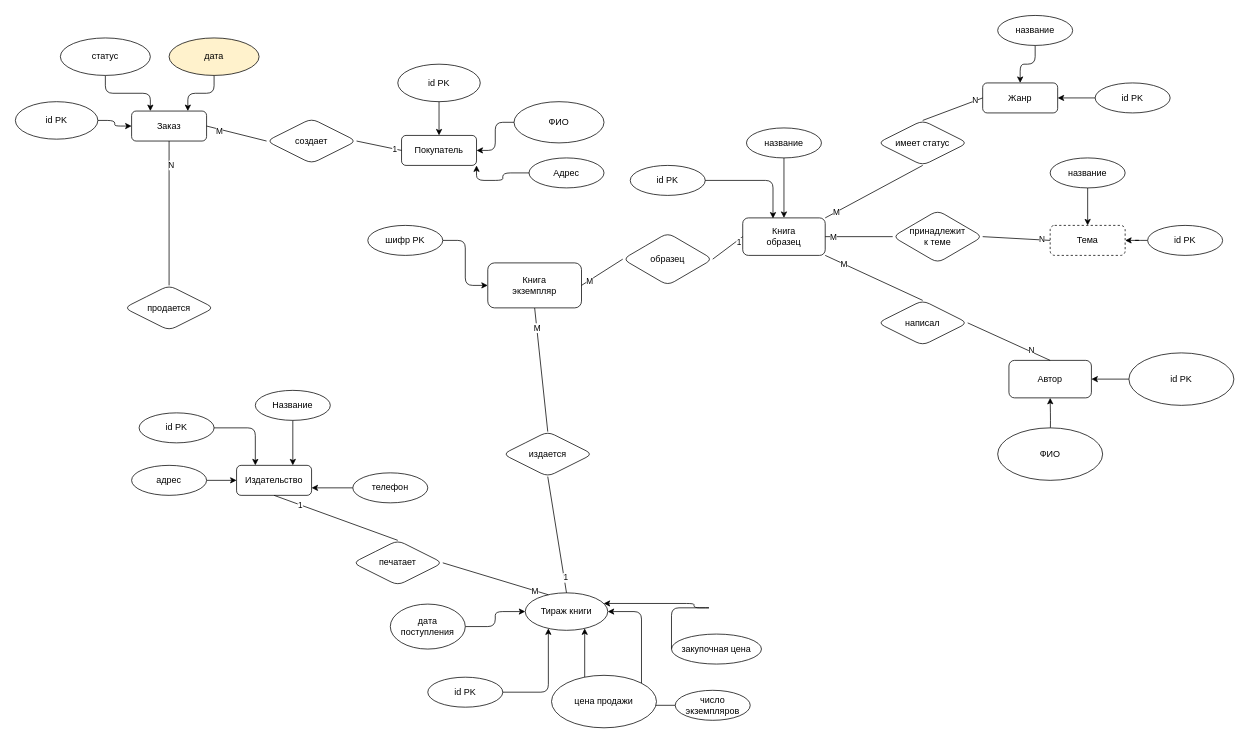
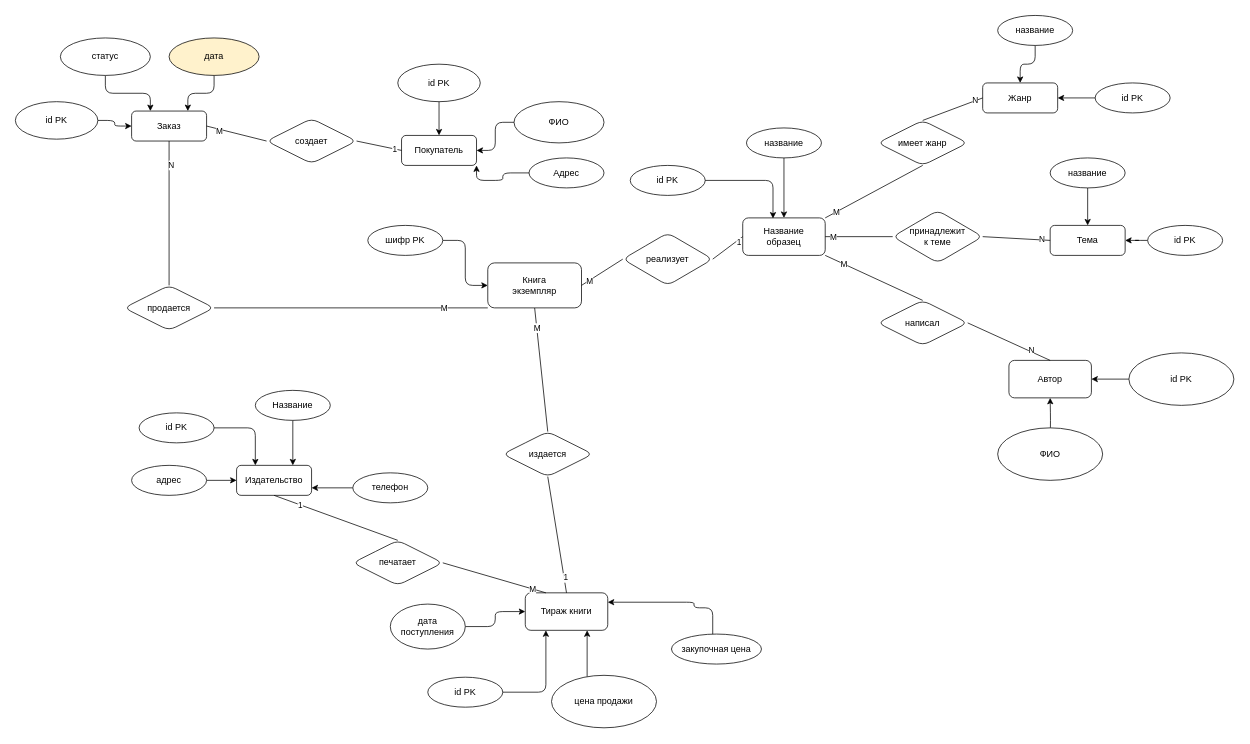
node "имеет статус": label "имеет статус" -> "имеет жанр"
node "Книга образец": label "Книга образец" -> "Название образец"
node "Тема": style dashed -> solid
node "образец": label "образец" -> "реализует"
edge "Книга экземпляр" -- "продается": added, label "M"
node "Тираж книги": shape ellipse -> rounded rectangle
edge "число экземпляров" -> "Тираж книги": removed
node "число экземпляров": removed
